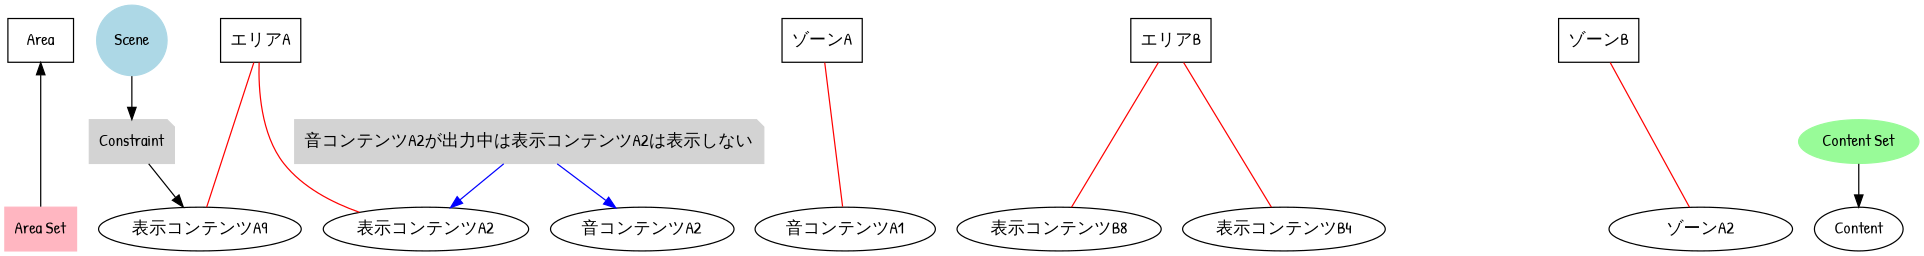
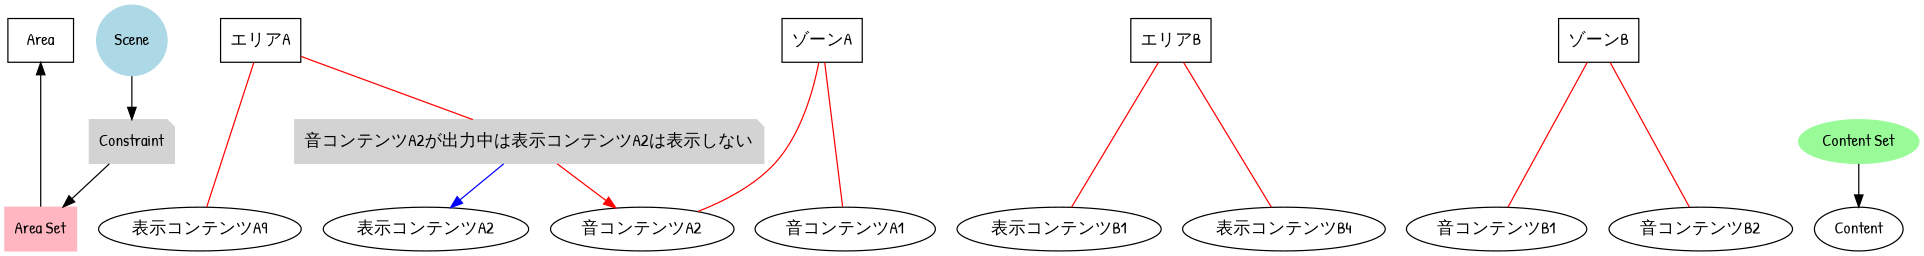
edge "ゾーンA" -- "音コンテンツA2": added
edge "エリアA" -- "表示コンテンツA2": now "エリアA" -- "音コンテンツA2が出力中は表示コンテンツA2は表示しない"
edge "Constraint" -> "表示コンテンツA9": now "Constraint" -> "Area Set"
edge "音コンテンツA2が出力中は表示コンテンツA2は表示しない" -> "音コンテンツA2": color blue -> red
node "表示コンテンツB8": label "表示コンテンツB8" -> "表示コンテンツB1"
node "音コンテンツB1": added
node "ゾーンA2": label "ゾーンA2" -> "音コンテンツB2"
